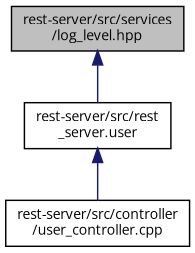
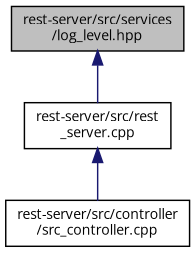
node "rest-server/src/rest _server.user": label "rest-server/src/rest _server.user" -> "rest-server/src/rest _server.cpp"
node "rest-server/src/controller /user_controller.cpp": label "rest-server/src/controller /user_controller.cpp" -> "rest-server/src/controller /src_controller.cpp"
